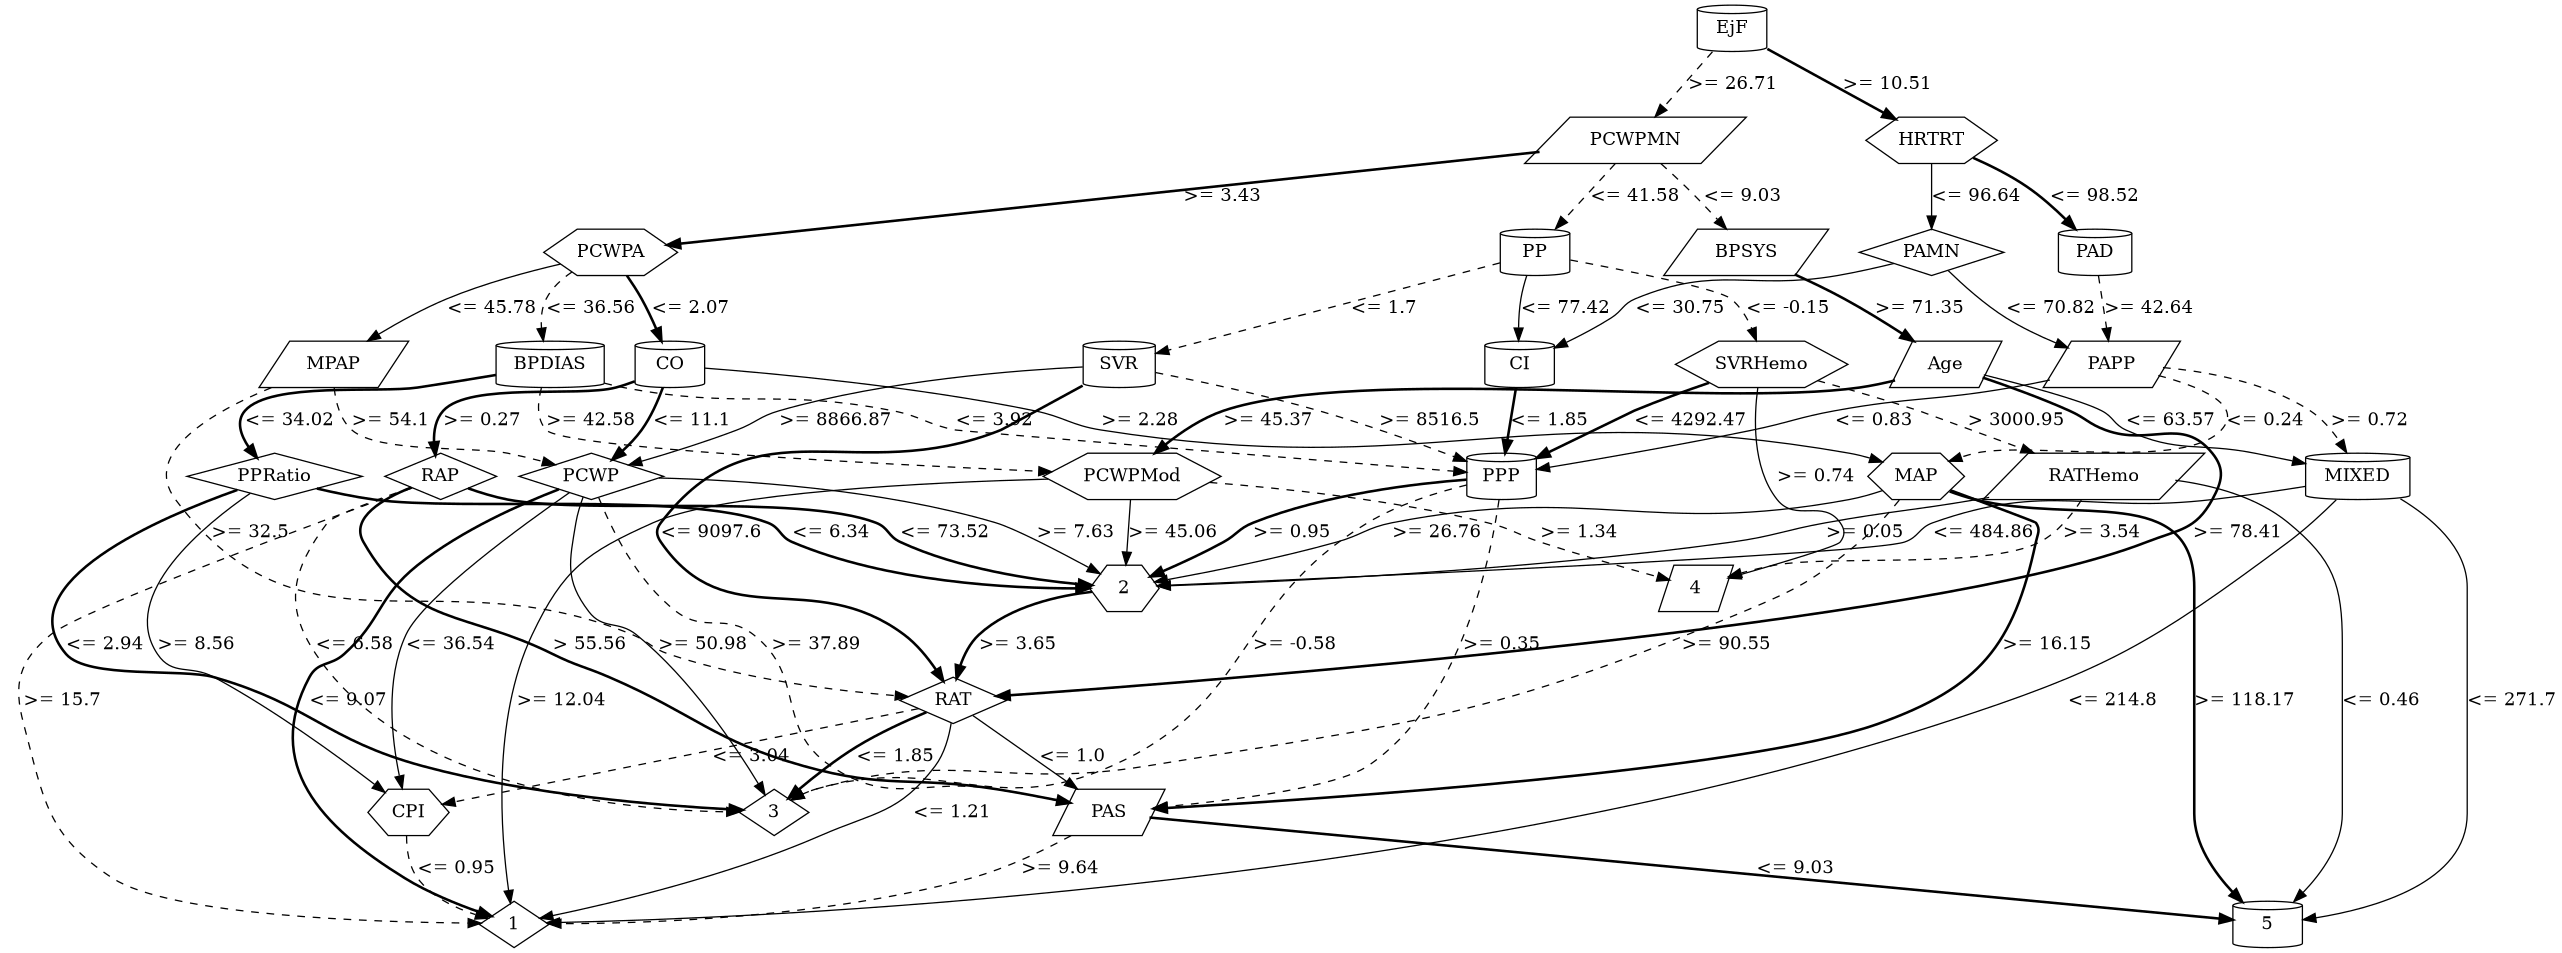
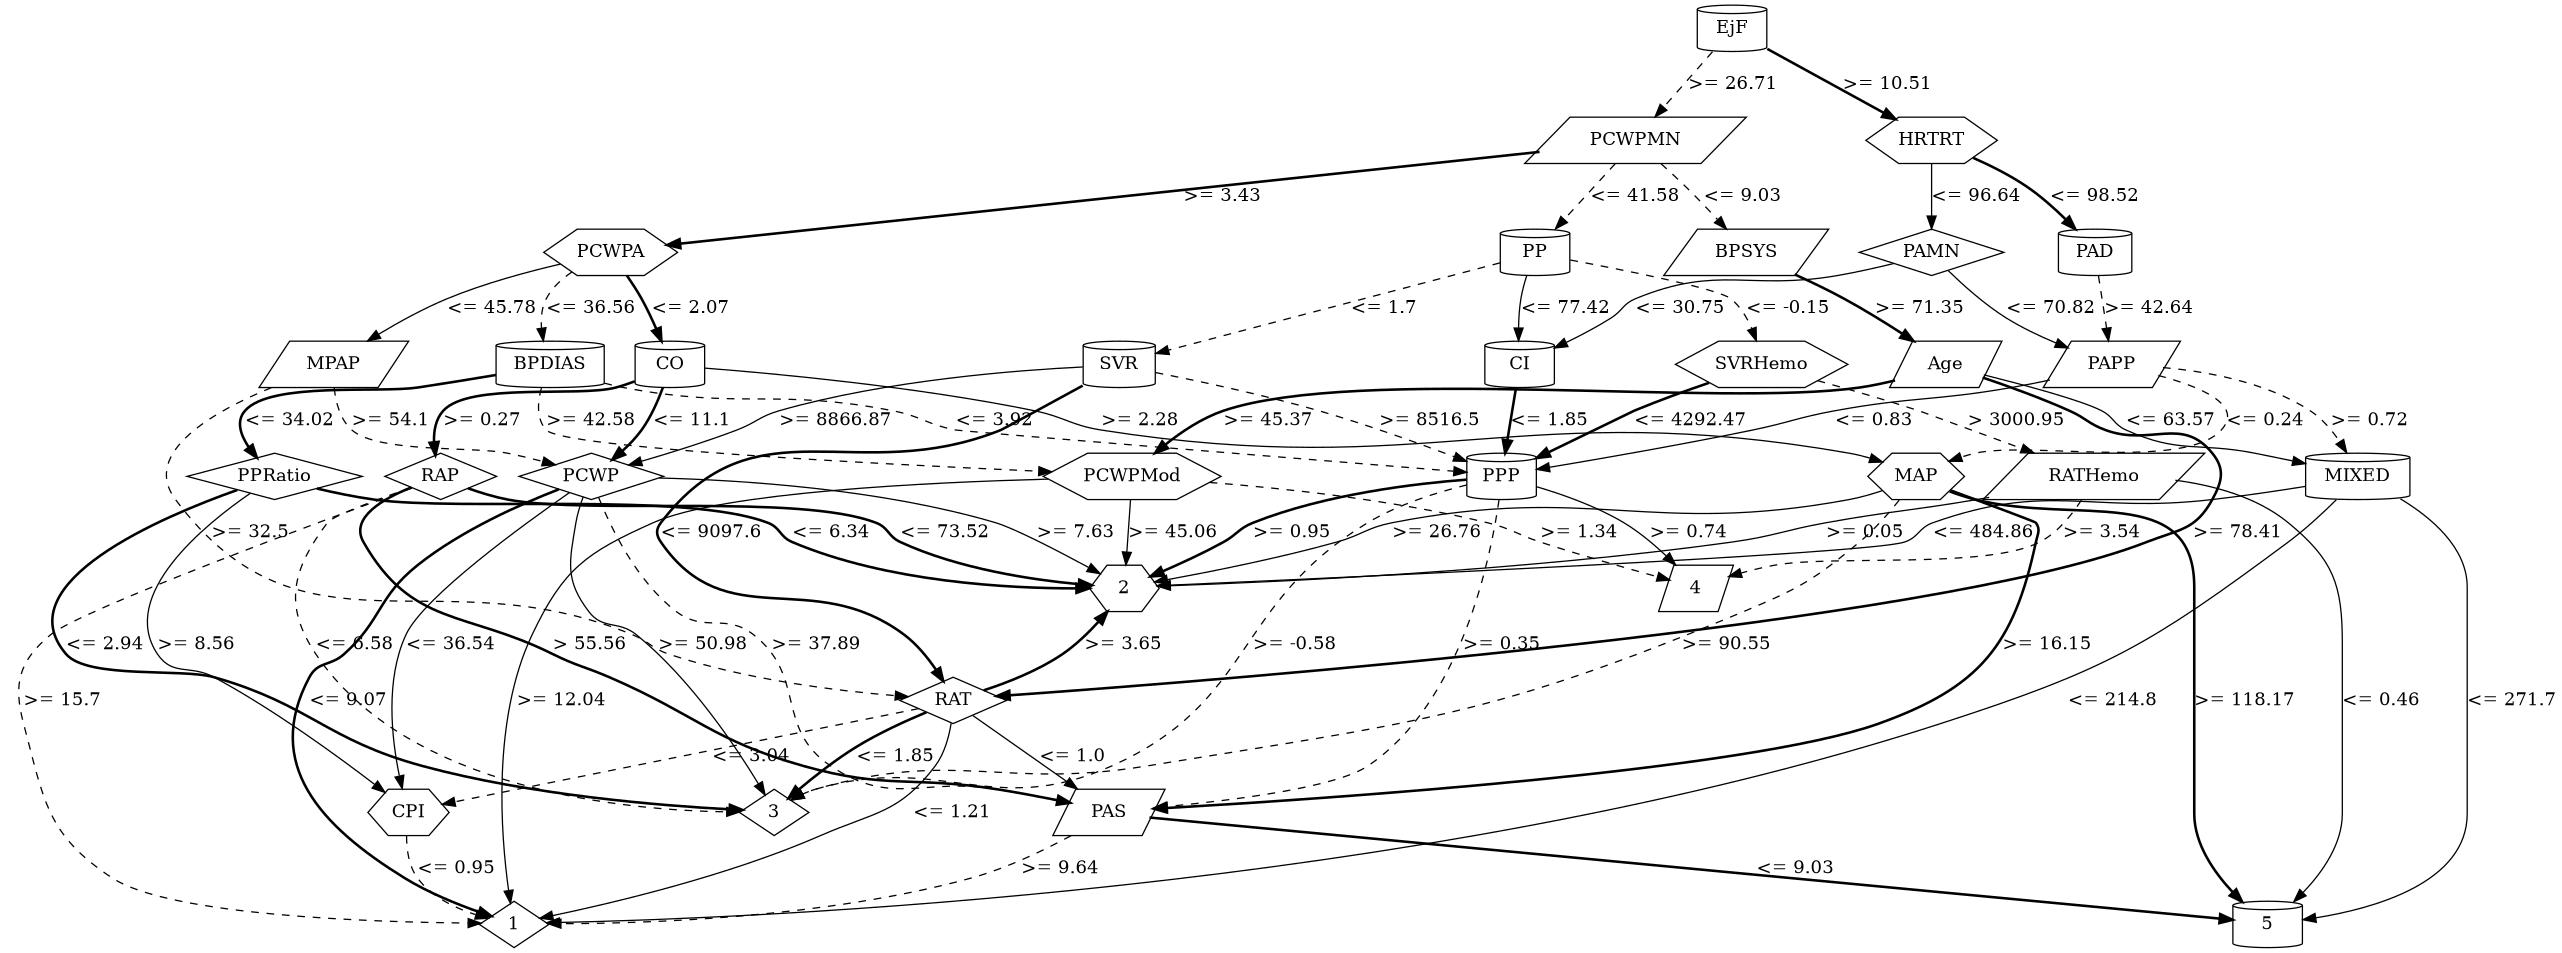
edge "SVRHemo" -> "4": now "PPP" -> "4"
edge "2" -> "RAT": reversed
